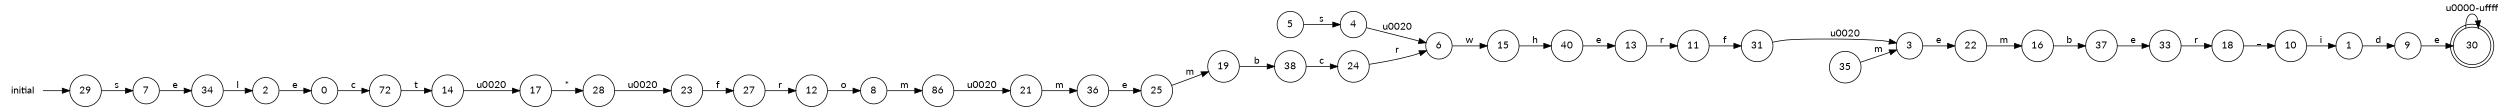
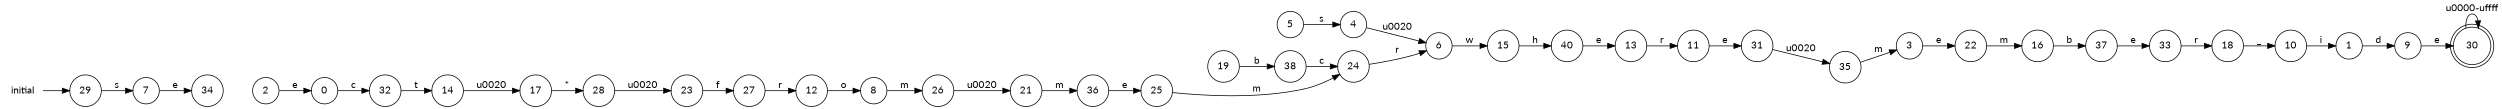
edge "31" -> "3": now "31" -> "35"
edge "11" -> "31": label "f" -> "e"
edge "25" -> "19": now "25" -> "24"
edge "34" -> "2": removed, label "l"
node "72": label "72" -> "32"
node "86": label "86" -> "26"
